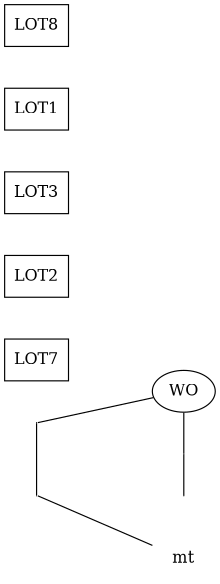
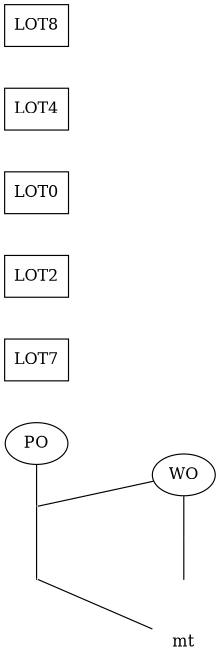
node "LOT1": label "LOT1" -> "LOT4"
node "LOT3": label "LOT3" -> "LOT0"
node "PO": added
